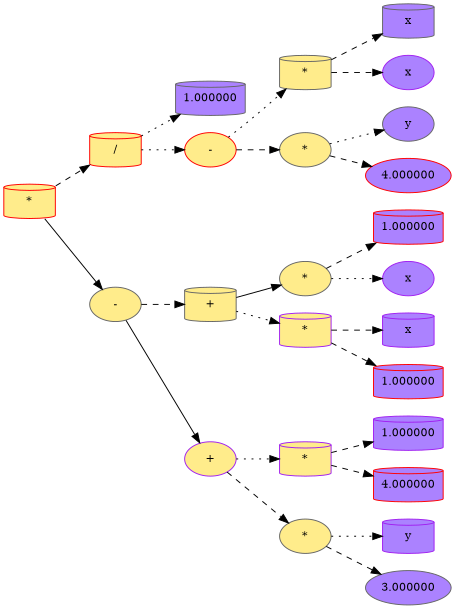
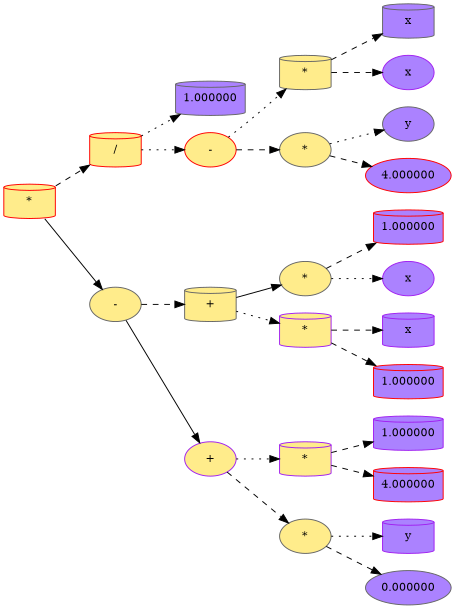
node "3.000000": label "3.000000" -> "0.000000"
